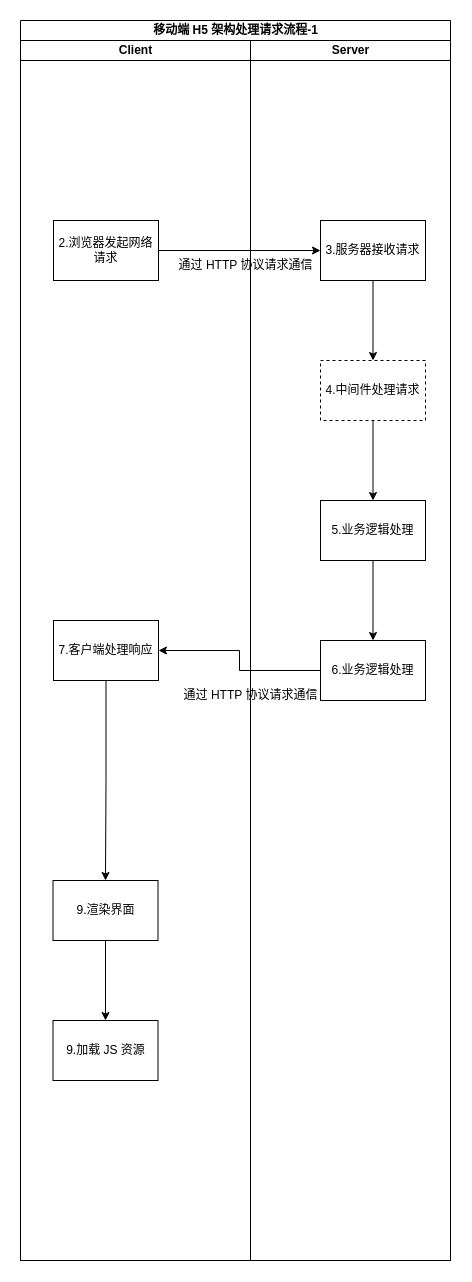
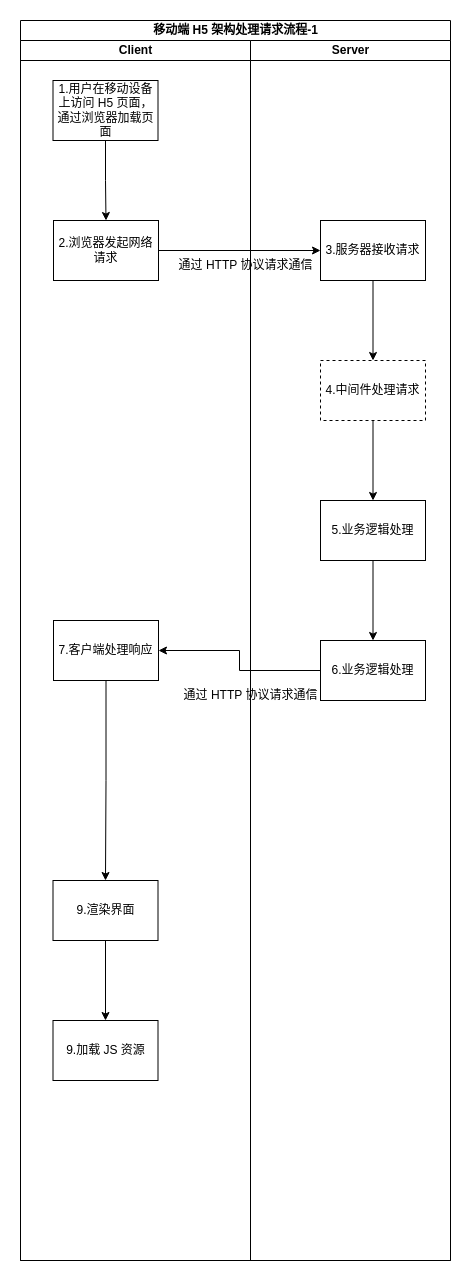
node "1.用户在移动设备上访问 H5 页面，通过浏览器加载页面": added
edge "1.用户在移动设备上访问 H5 页面，通过浏览器加载页面" -> "2.浏览器发起网络请求": added
